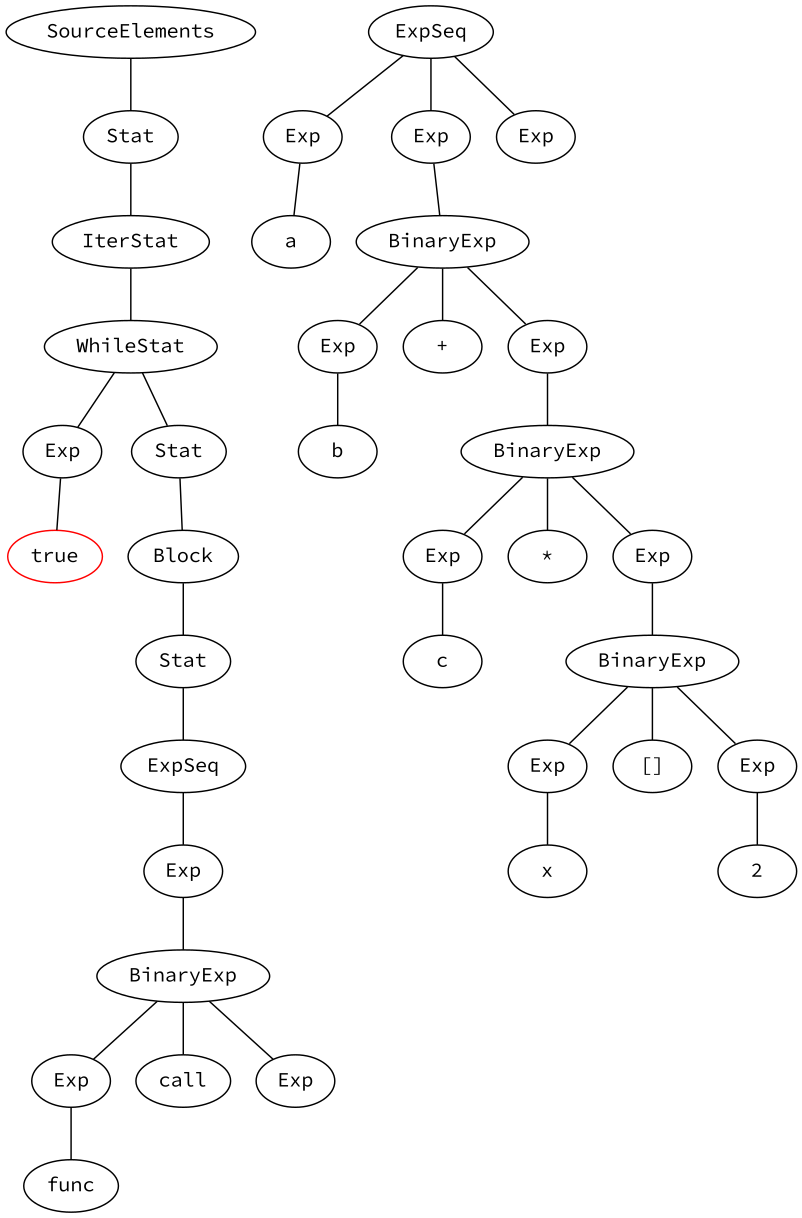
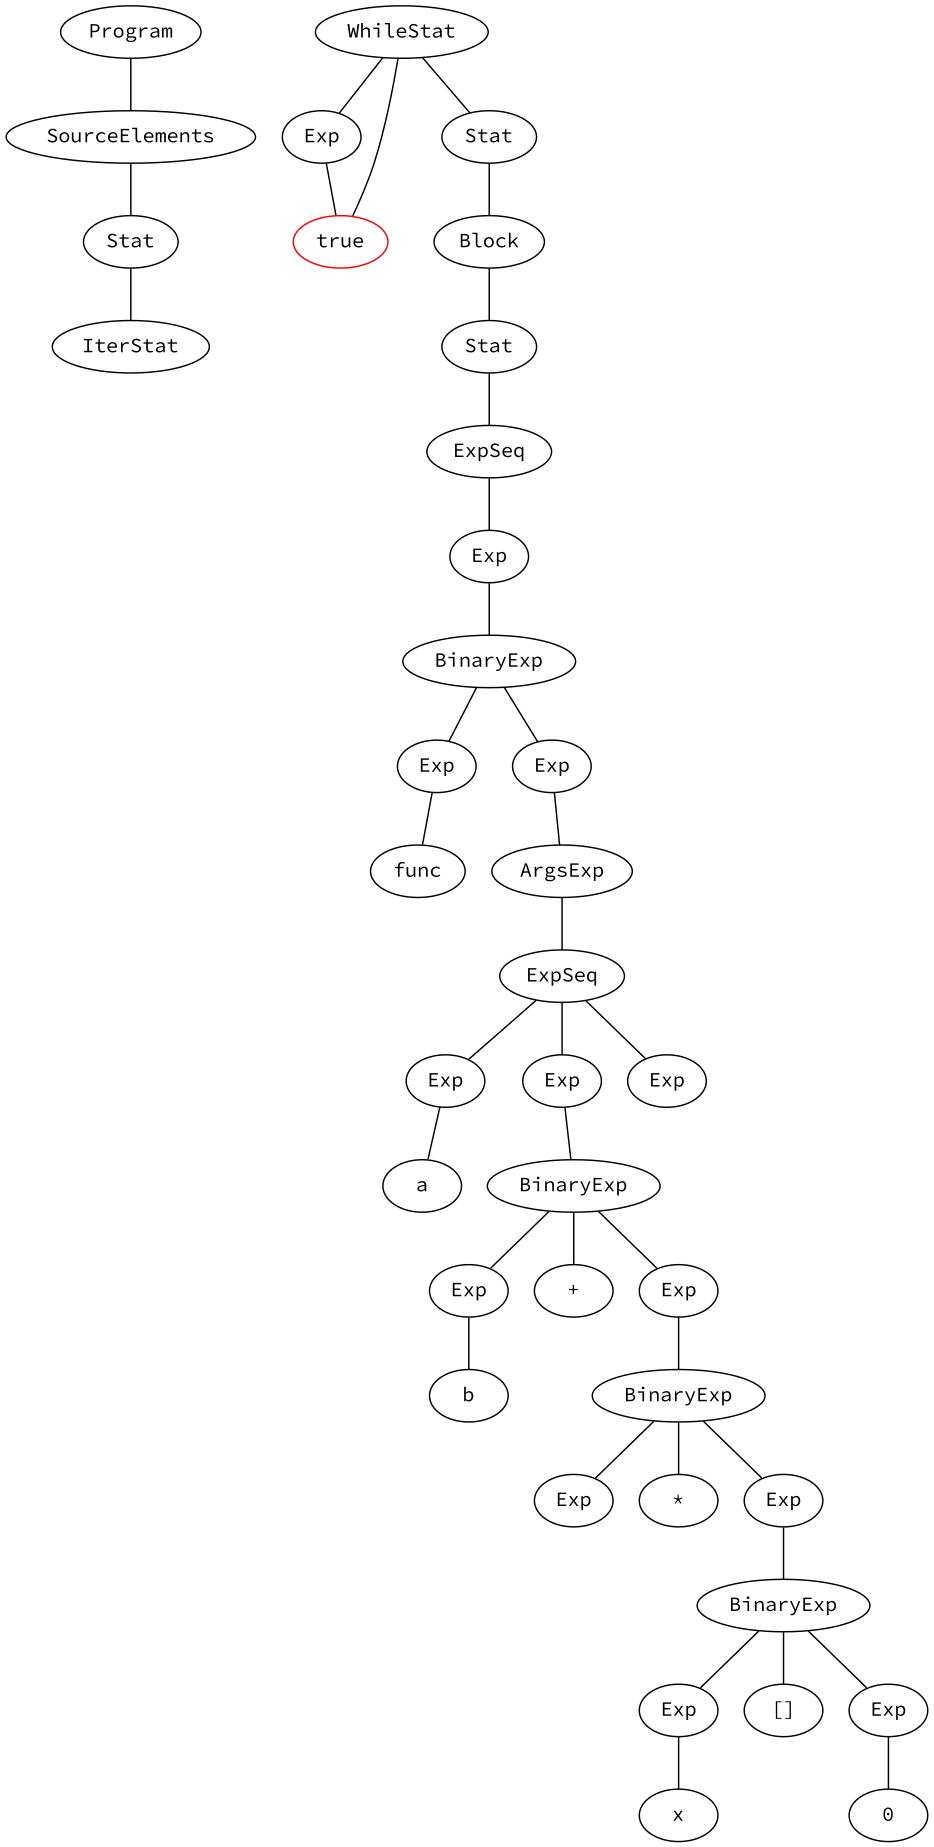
node "Program": added
edge "IterStat" -- "WhileStat": now "true" -- "WhileStat"
node "c": removed
node "ArgsExp": added
node "2": label "2" -> "0"
node "call": removed
